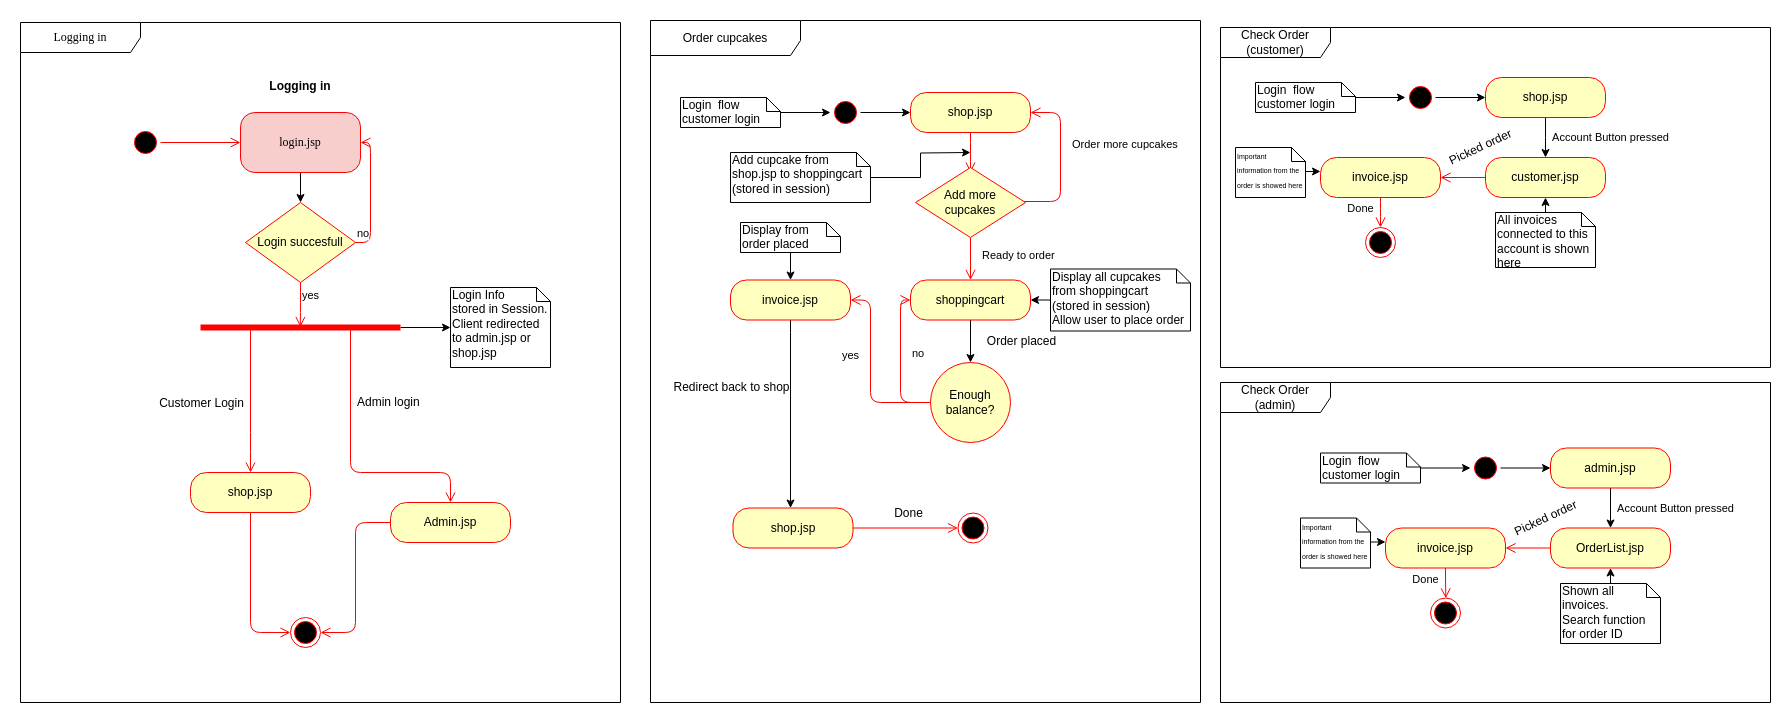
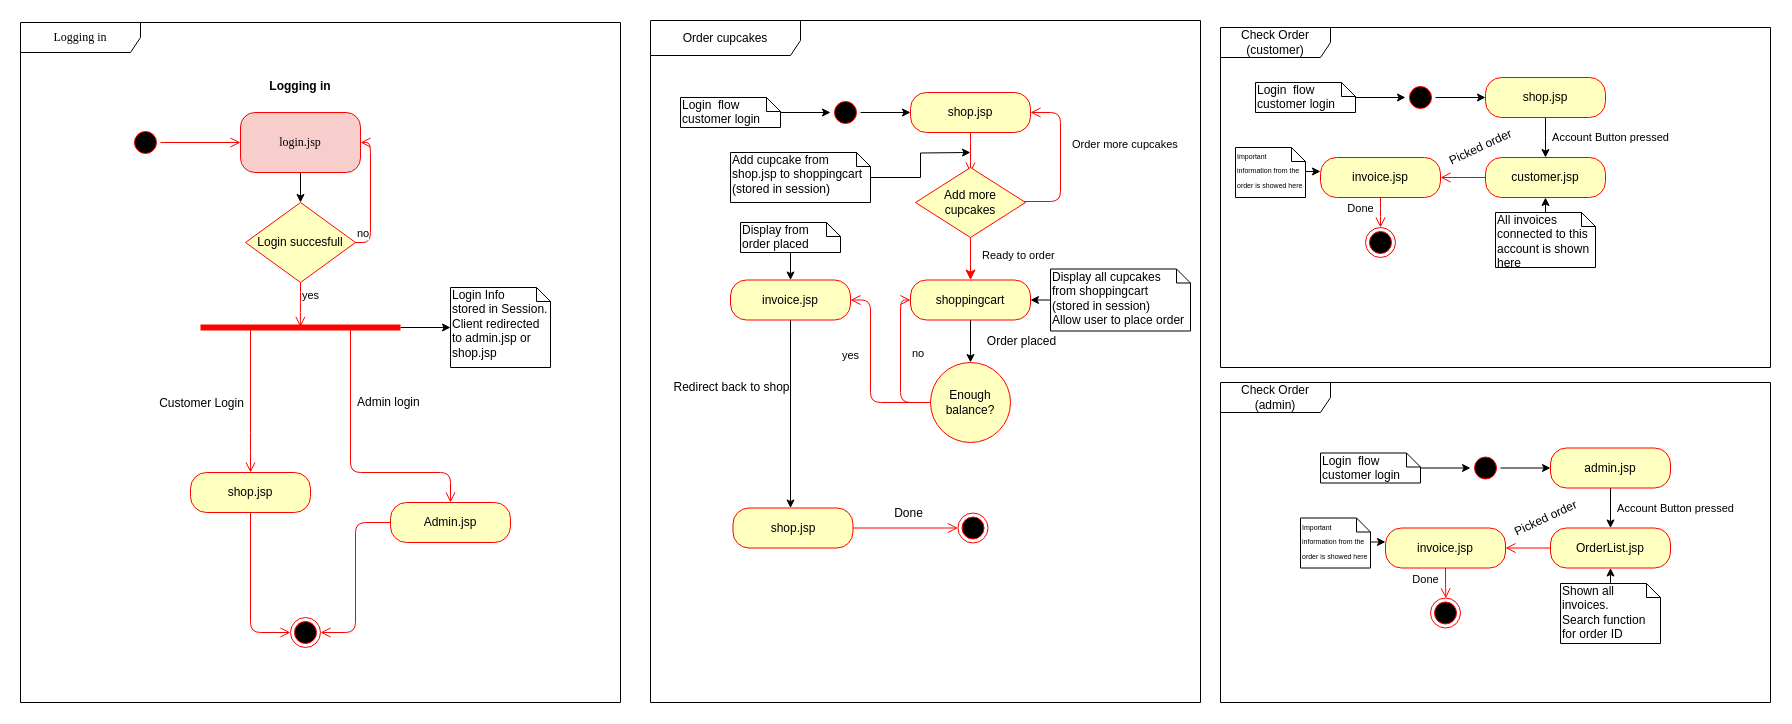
edge "Add more cupcakes" -> "shoppingcart": arrowhead open -> classic
